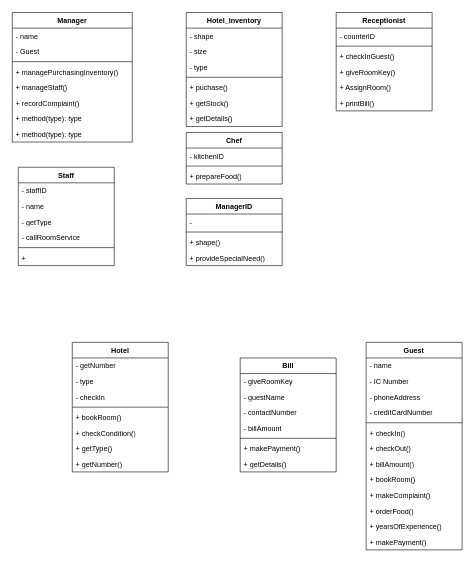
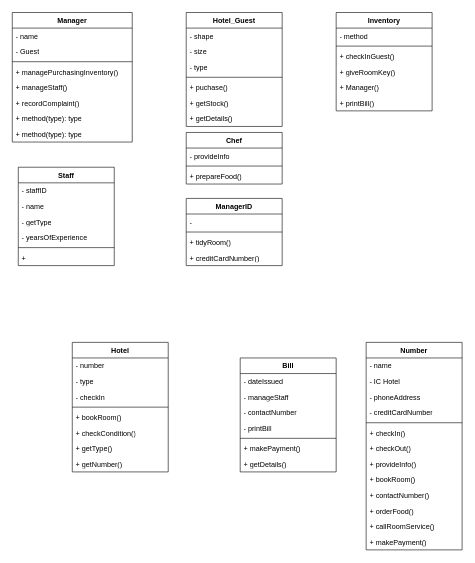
node "Hotel_Inventory": label "Hotel_Inventory" -> "Hotel_Guest"
node "Receptionist": label "Receptionist" -> "Inventory"
node "- counterID": label "- counterID" -> "- method"
node "+ AssignRoom()": label "+ AssignRoom()" -> "+ Manager()"
node "- kitchenID": label "- kitchenID" -> "- provideInfo"
node "- callRoomService": label "- callRoomService" -> "- yearsOfExperience"
node "+ shape()": label "+ shape()" -> "+ tidyRoom()"
node "+ provideSpecialNeed()": label "+ provideSpecialNeed()" -> "+ creditCardNumber()"
node "Guest": label "Guest" -> "Number"
node "- getNumber": label "- getNumber" -> "- number"
node "- giveRoomKey": label "- giveRoomKey" -> "- dateIssued"
node "- IC Number": label "- IC Number" -> "- IC Hotel"
node "- guestName": label "- guestName" -> "- manageStaff"
node "- billAmount": label "- billAmount" -> "- printBill"
node "+ billAmount()": label "+ billAmount()" -> "+ provideInfo()"
node "+ makeComplaint()": label "+ makeComplaint()" -> "+ contactNumber()"
node "+ yearsOfExperience()": label "+ yearsOfExperience()" -> "+ callRoomService()"
